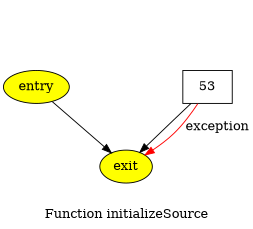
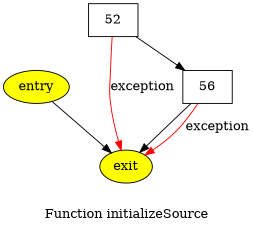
node "52": added
node "53": label "53" -> "56"
